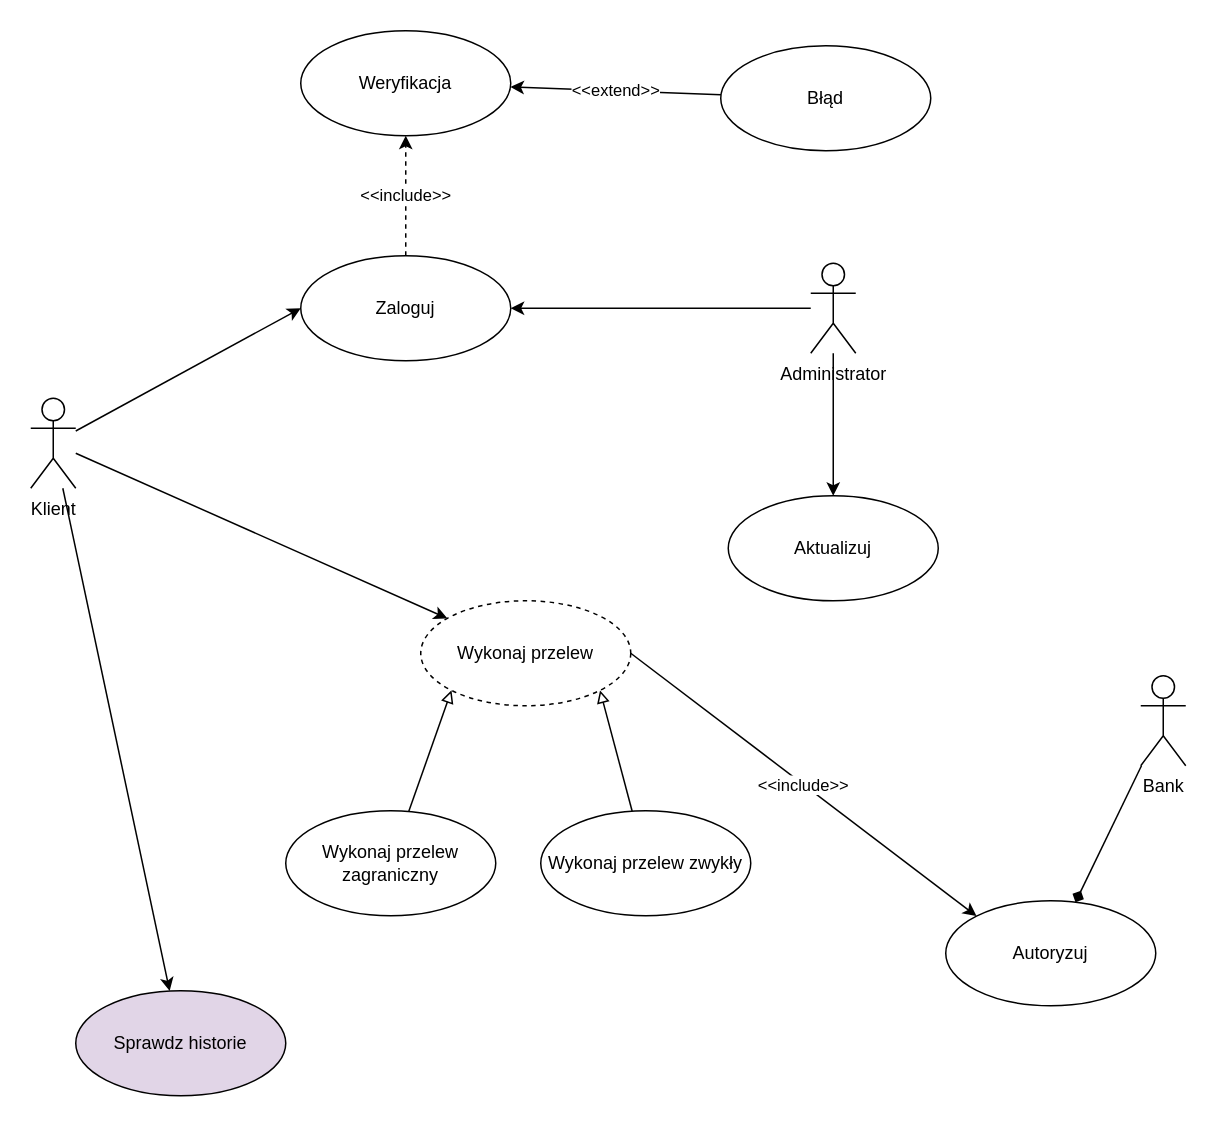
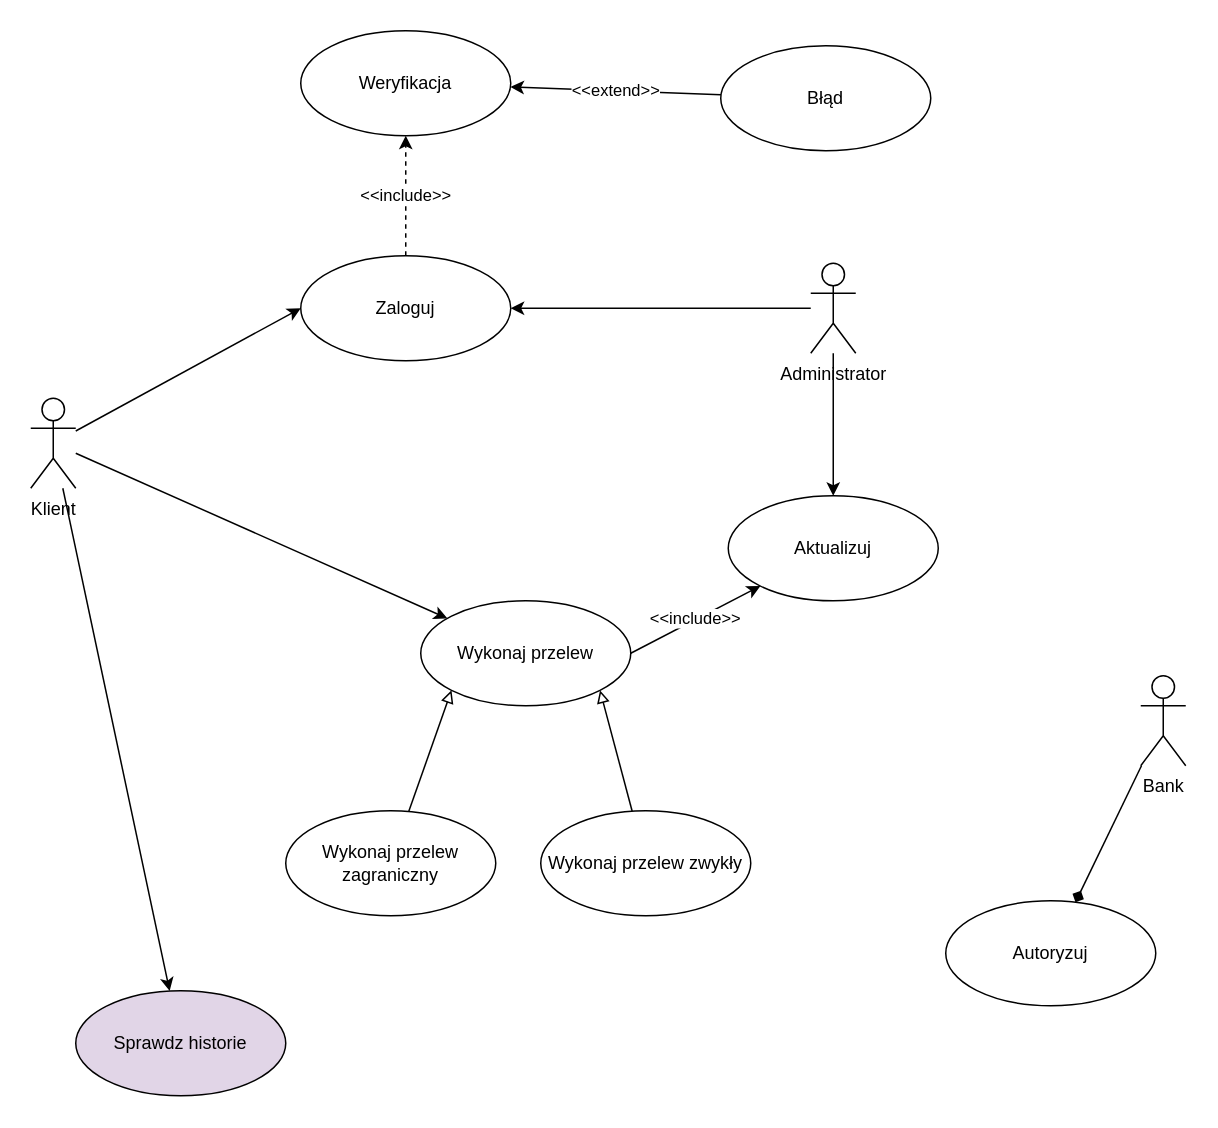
node "Wykonaj przelew": style dashed -> solid
edge "Wykonaj przelew" -> "Autoryzuj": now "Wykonaj przelew" -> "Aktualizuj"
